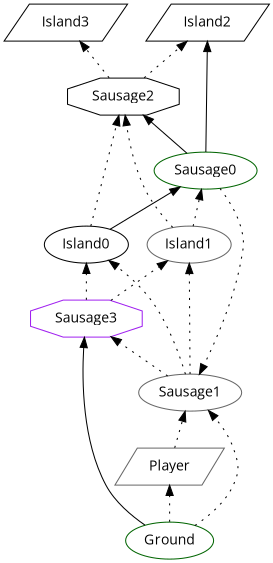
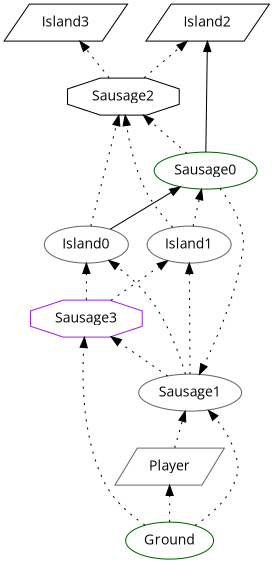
edge "Sausage0" -> "Sausage2": style solid -> dotted
node "Island0": color black -> gray40
edge "Ground" -> "Sausage3": style solid -> dotted
